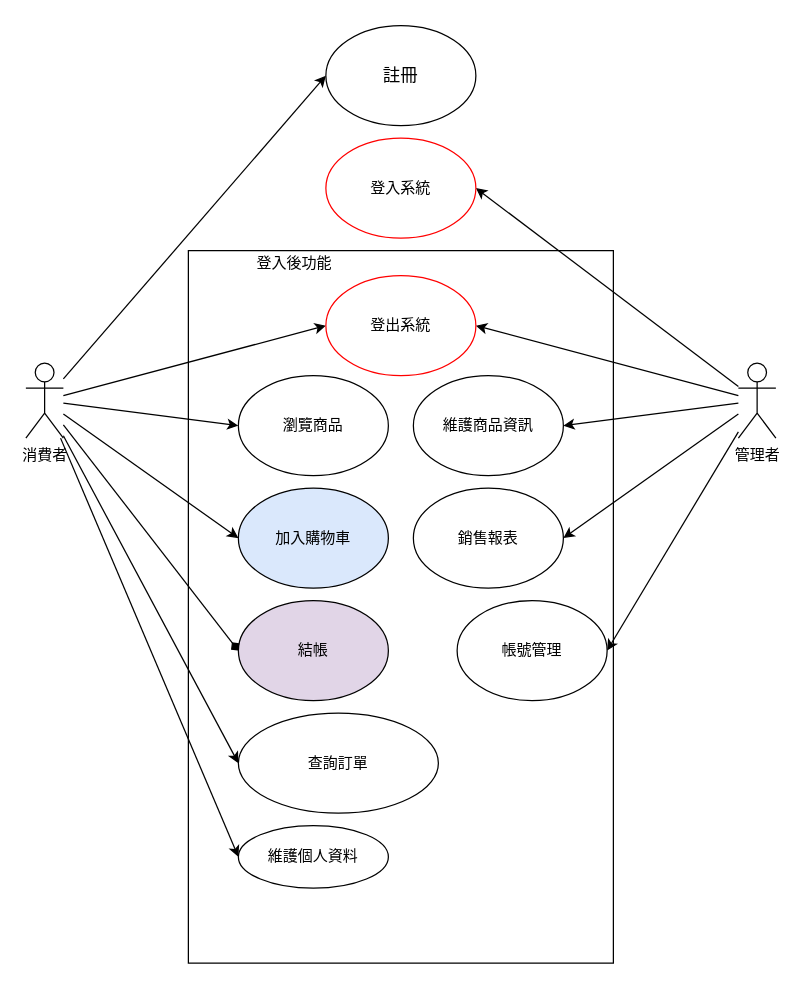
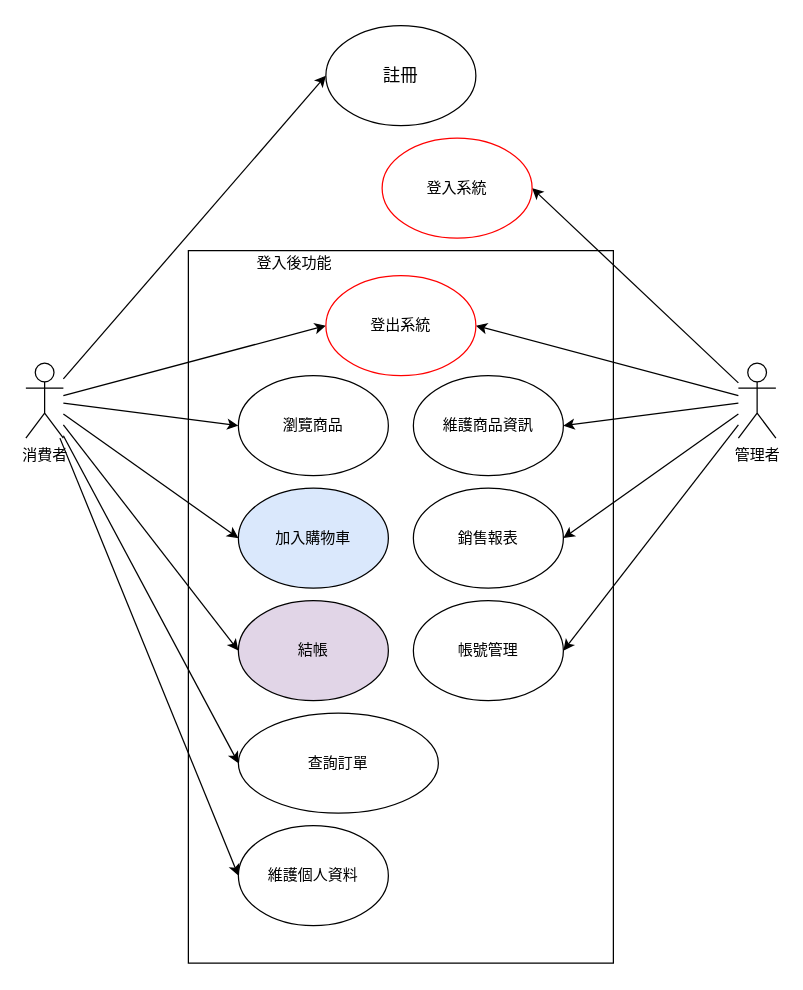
node "登入系統": moved (401, 188) -> (457, 188)
edge "消費者" -> "結帳": arrowhead diamond -> classic
node "帳號管理": moved (532, 651) -> (488, 651)
node "維護個人資料": size 150x63 -> 150x100
